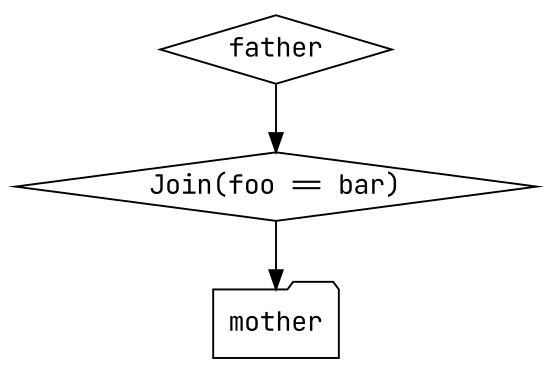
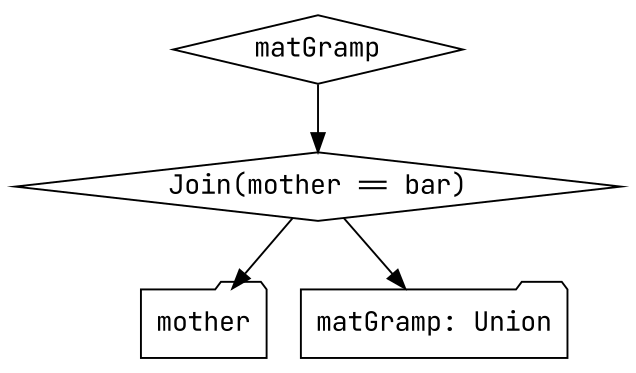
node "father": label "father" -> "matGramp"
node "Join(foo == bar)": label "Join(foo == bar)" -> "Join(mother == bar)"
node "matGramp: Union": added
